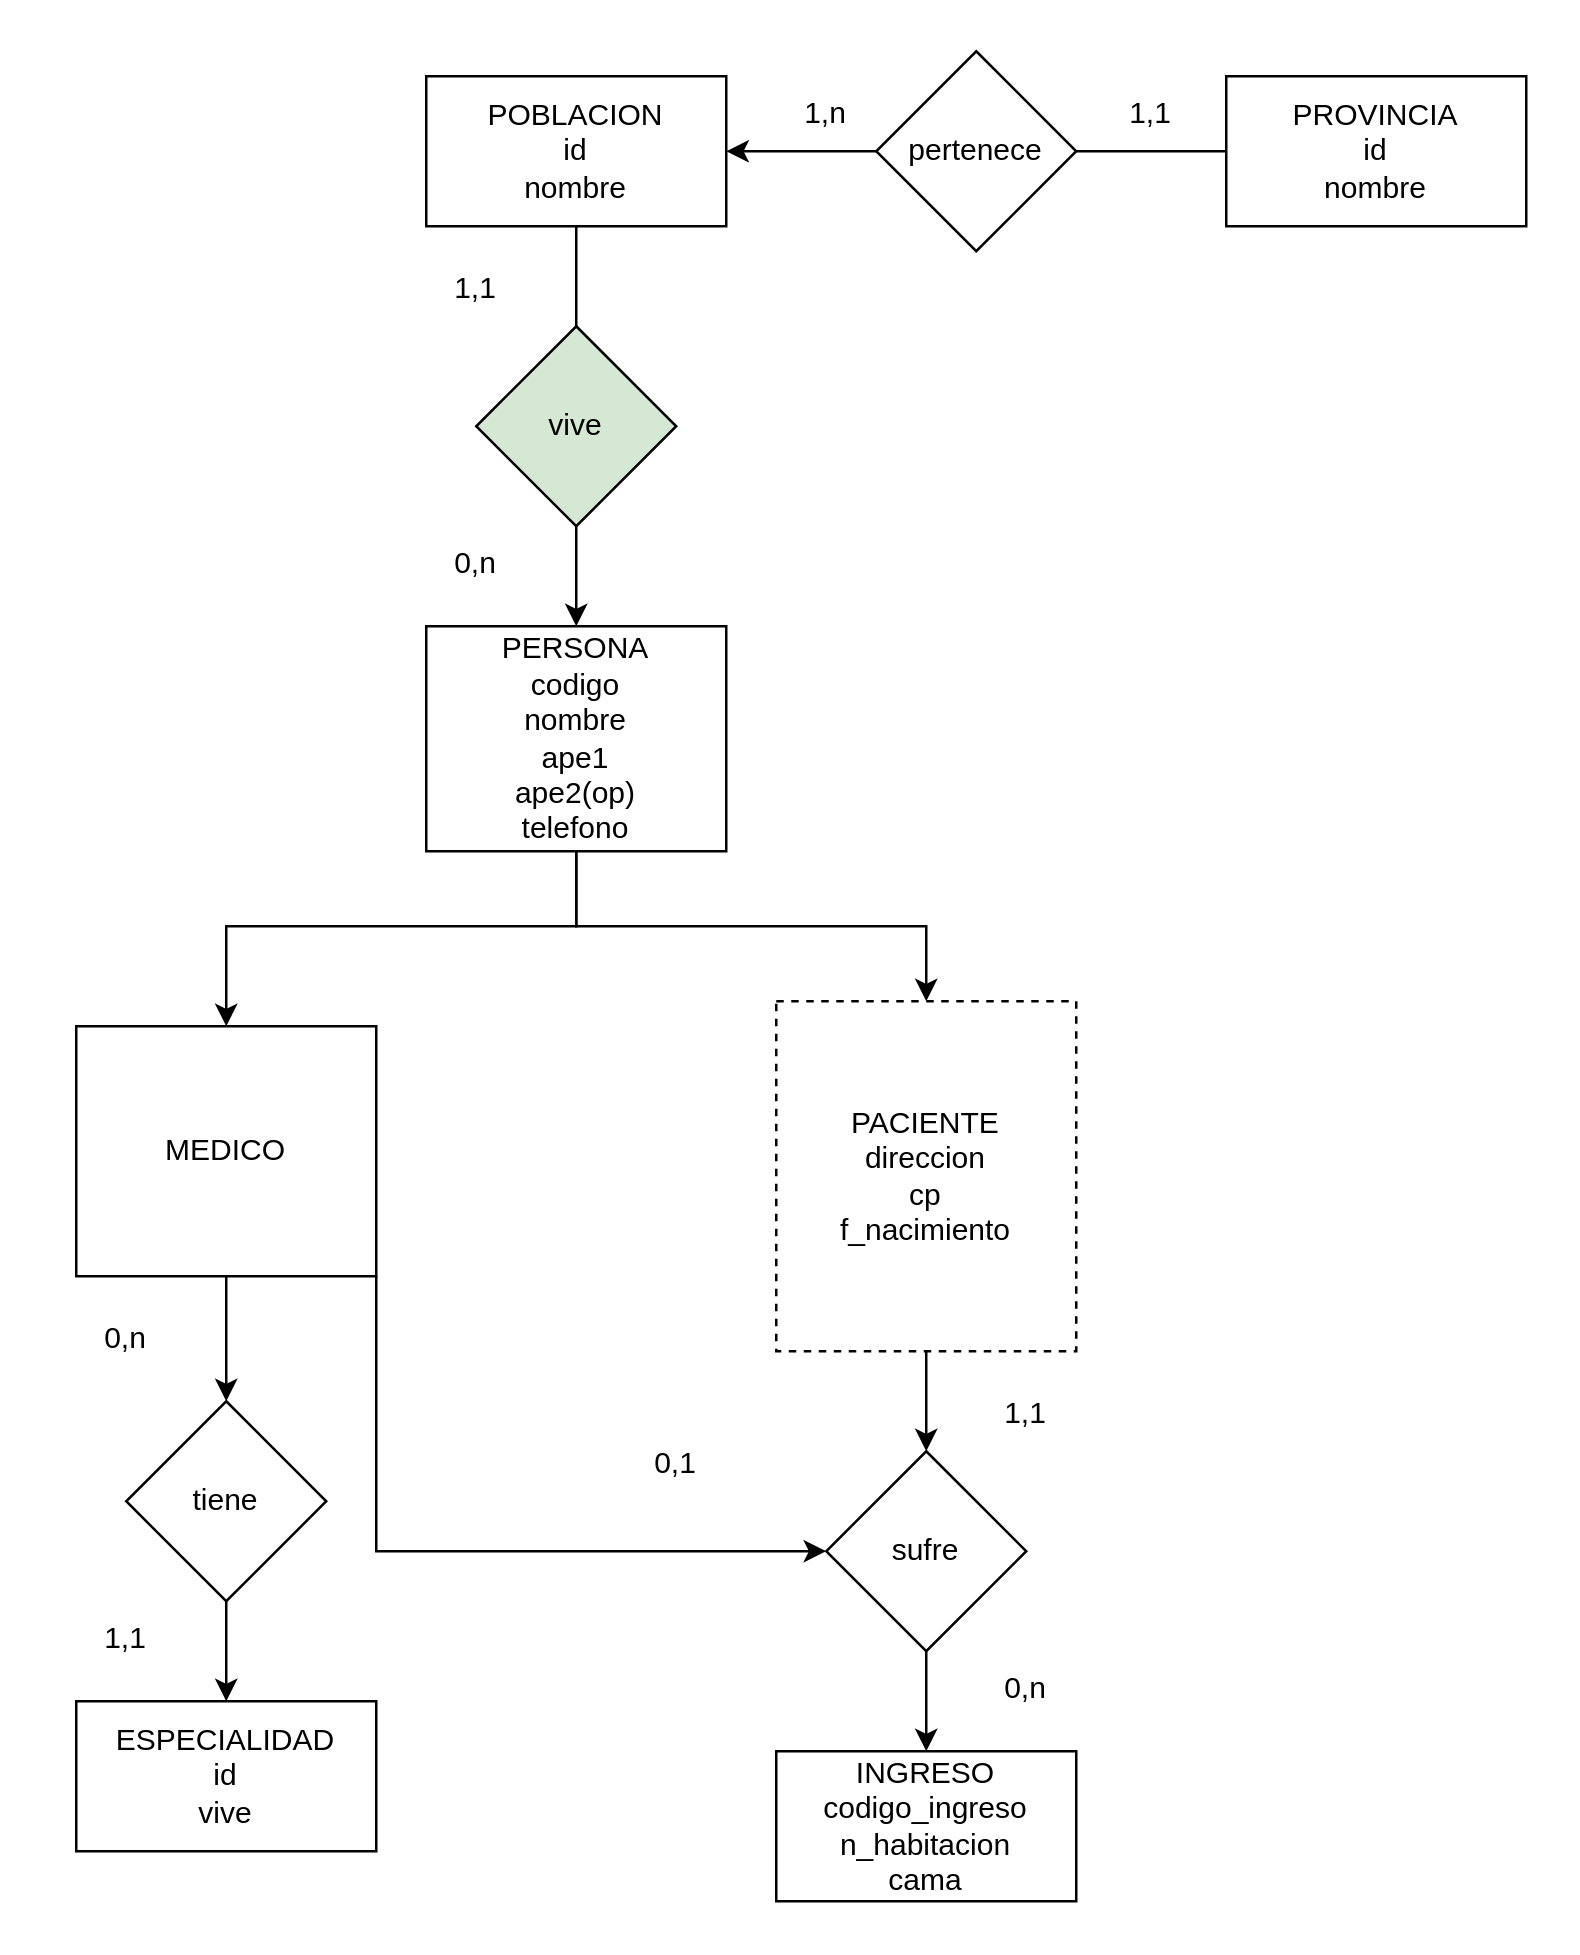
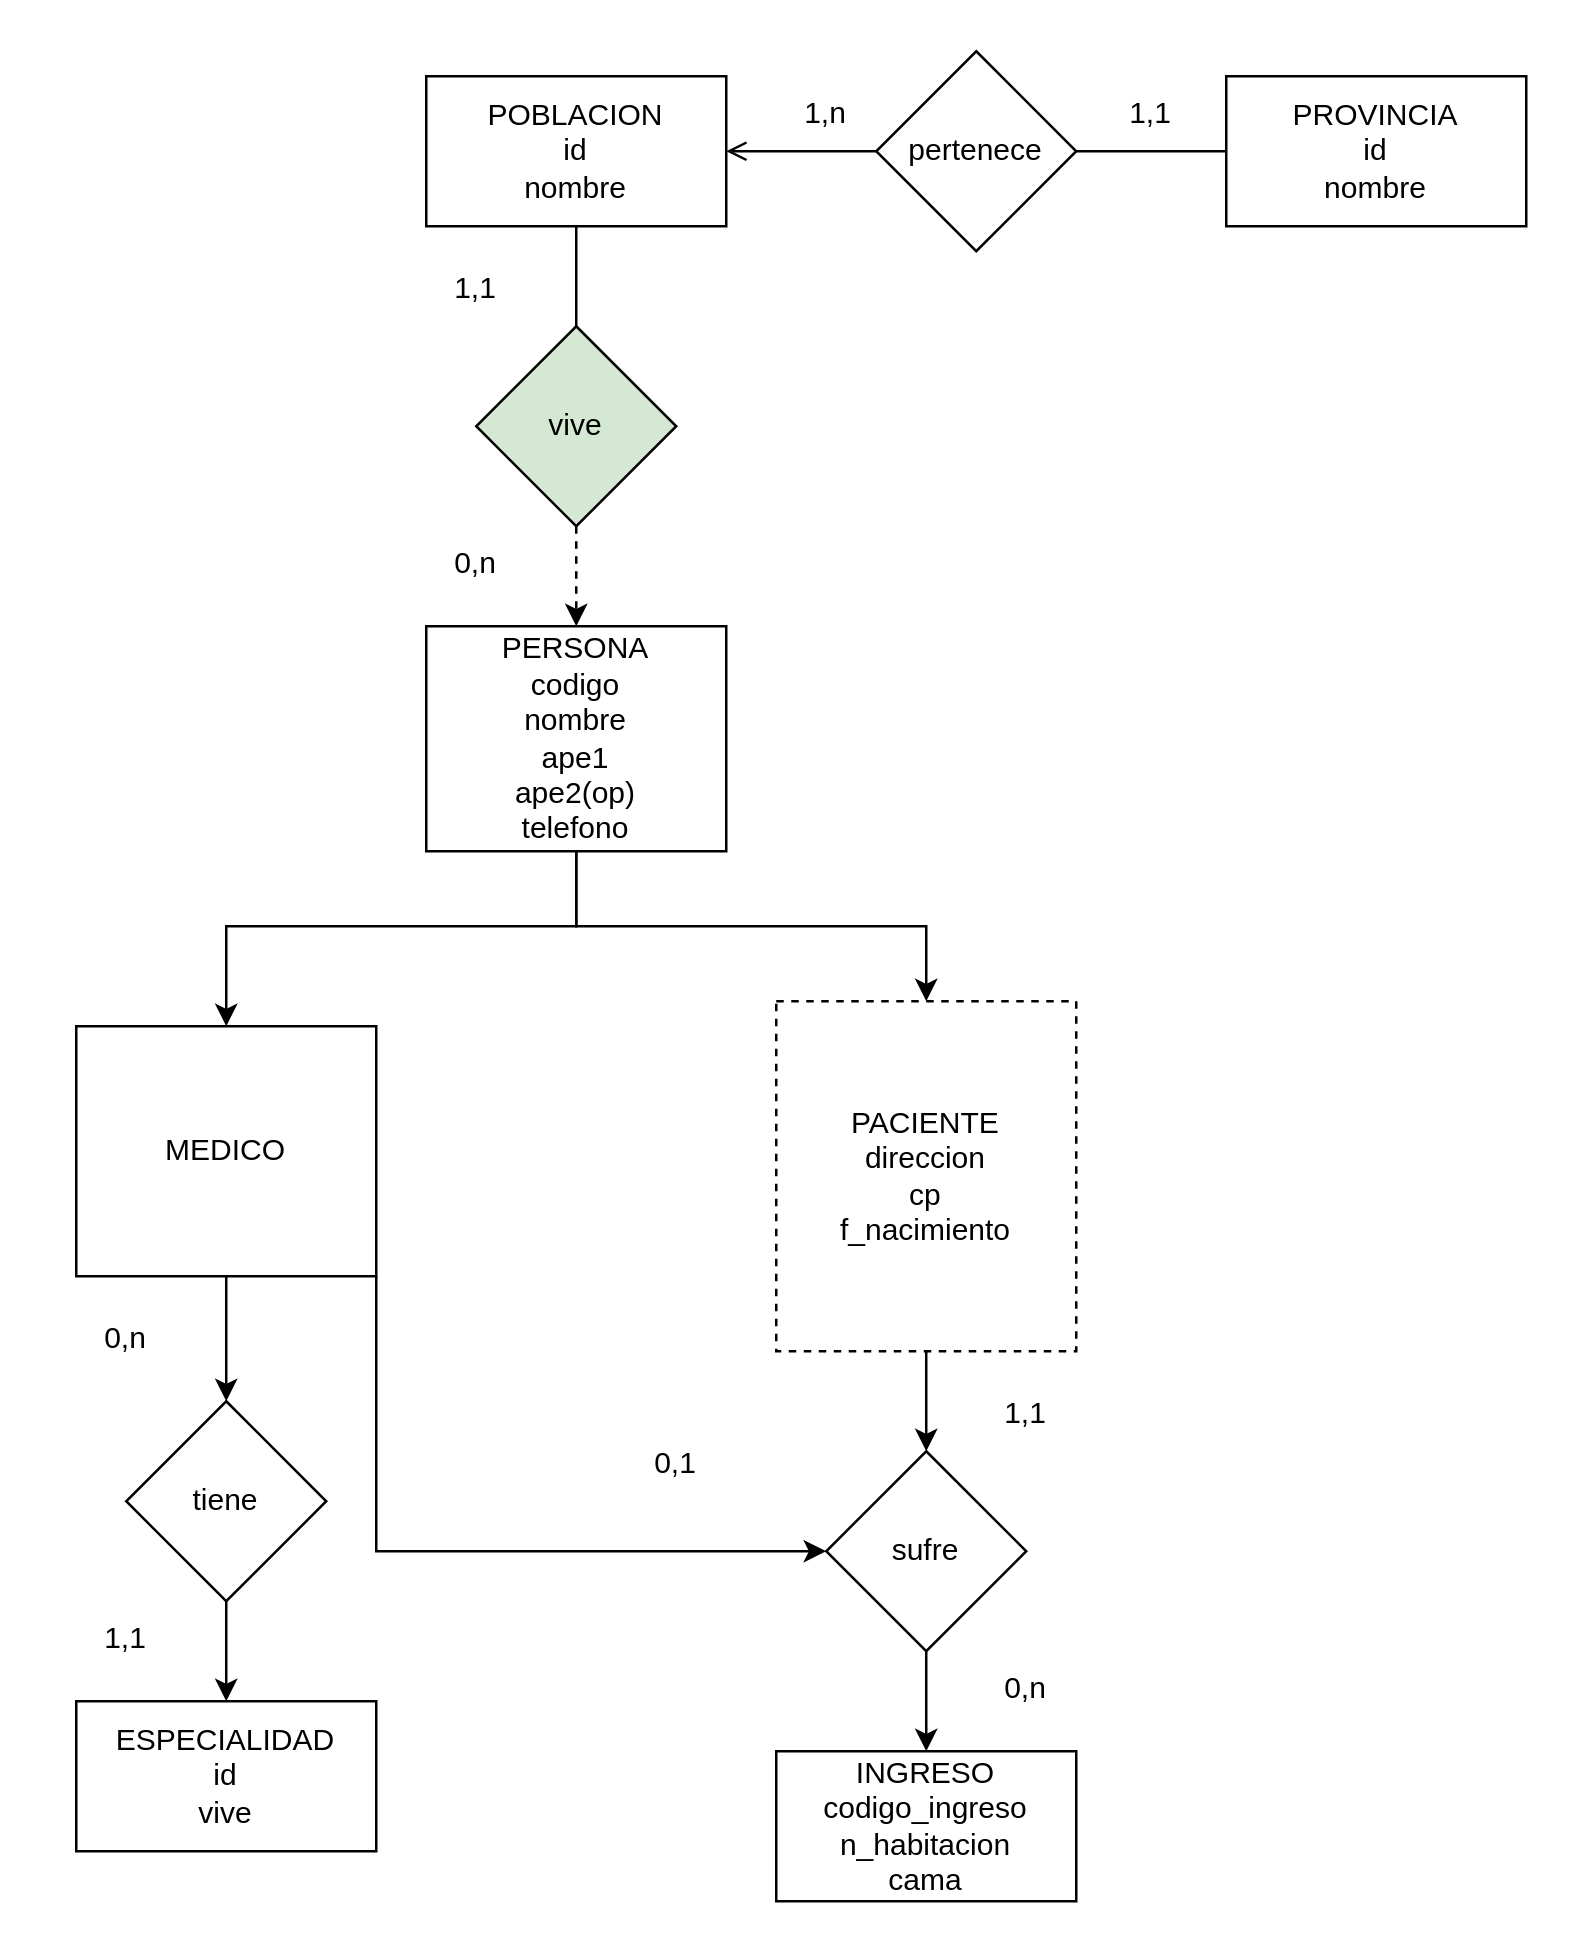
edge "pertenece" -> "POBLACION id nombre": arrowhead classic -> open
edge "vive" -> "PERSONA codigo nombre ape1 ape2(op) telefono": style solid -> dashed
